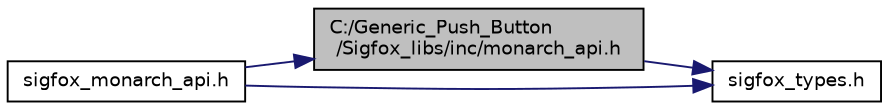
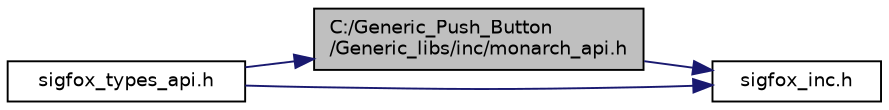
node "C:/Generic_Push_Button /Sigfox_libs/inc/monarch_api.h": label "C:/Generic_Push_Button /Sigfox_libs/inc/monarch_api.h" -> "C:/Generic_Push_Button /Generic_libs/inc/monarch_api.h"
node "sigfox_monarch_api.h": label "sigfox_monarch_api.h" -> "sigfox_types_api.h"
node "sigfox_types.h": label "sigfox_types.h" -> "sigfox_inc.h"
